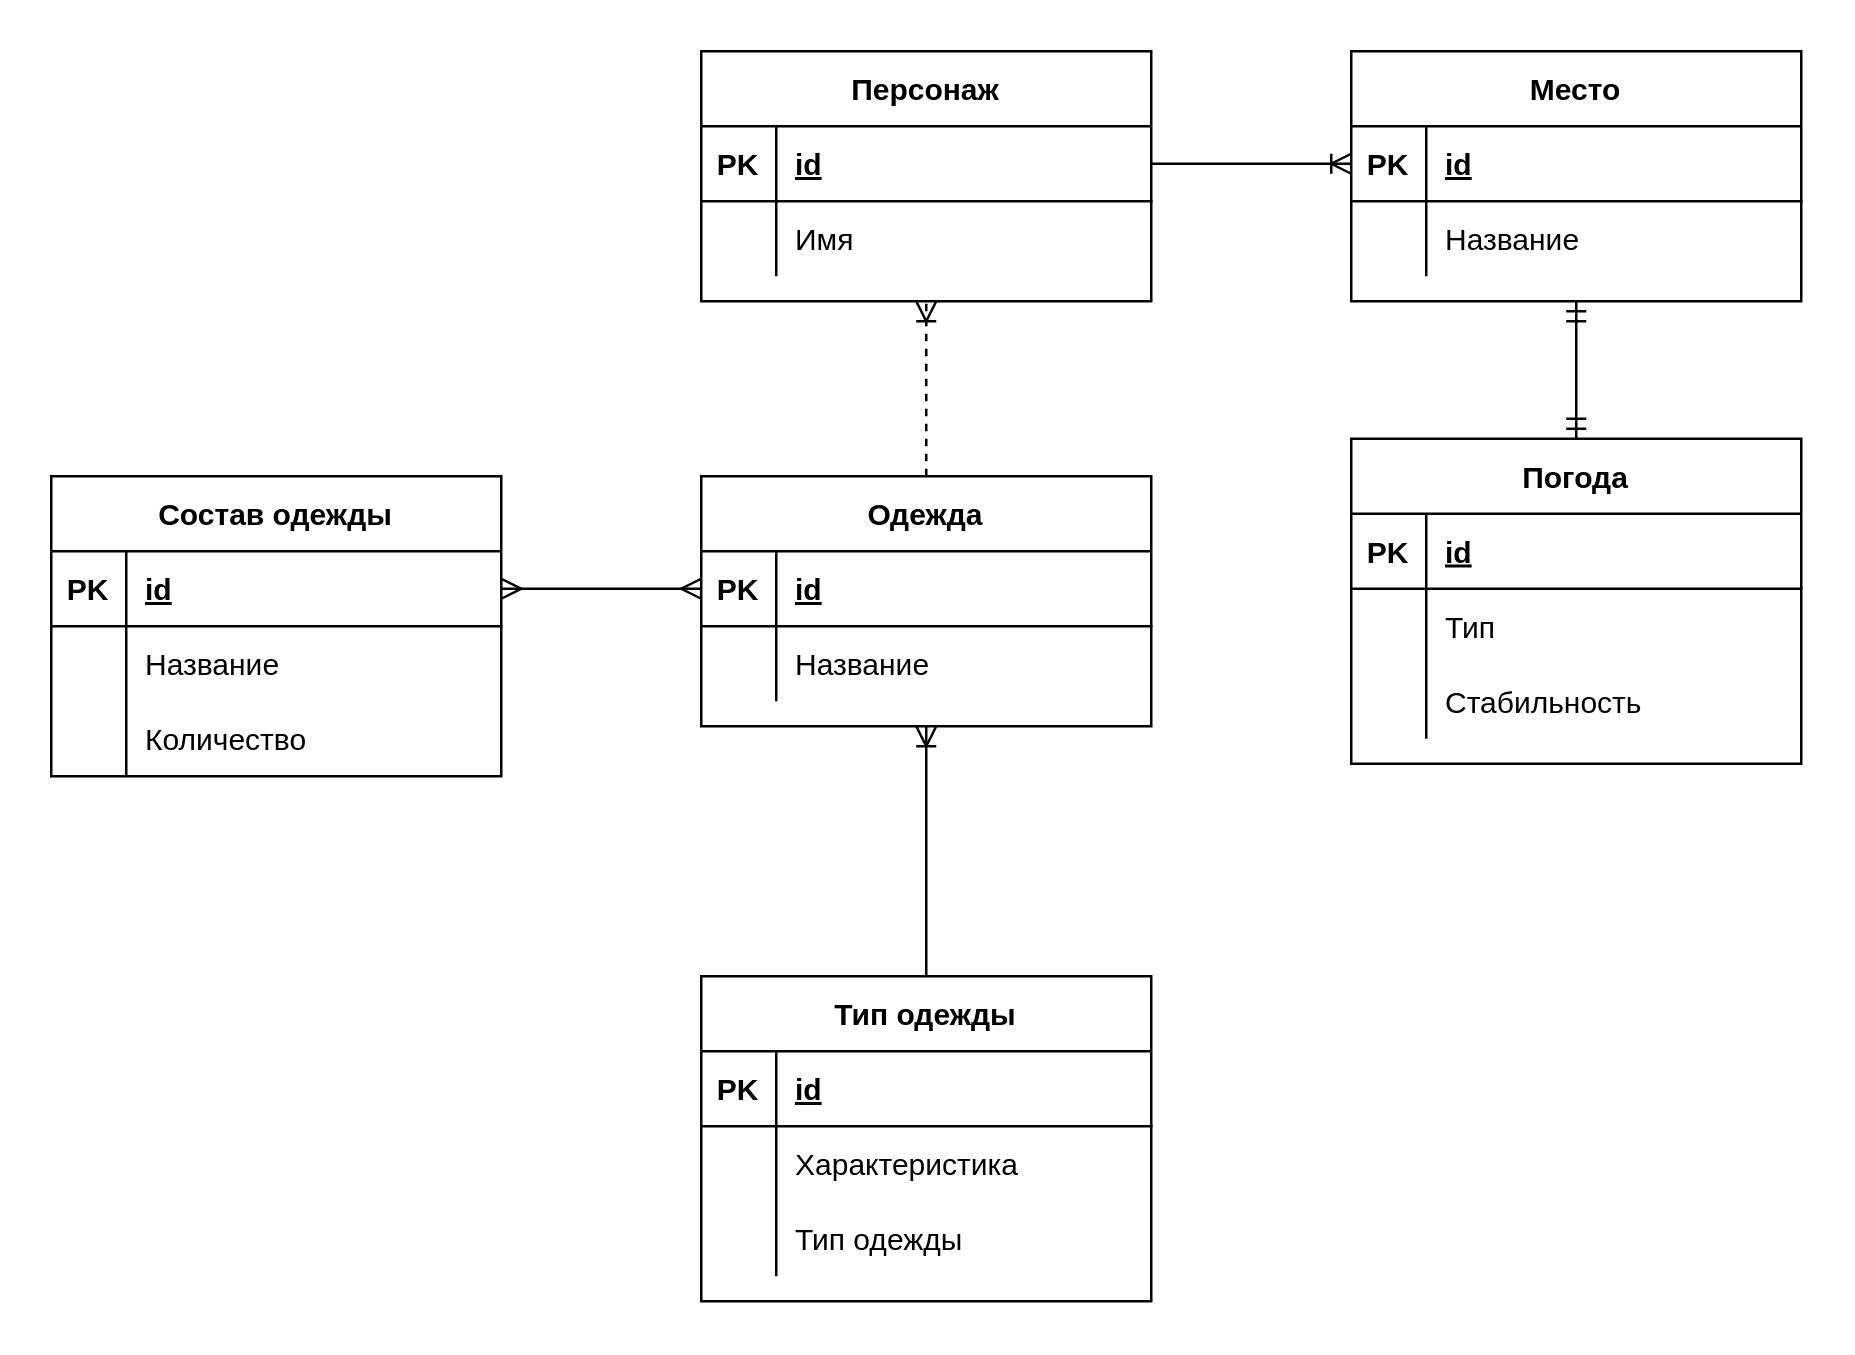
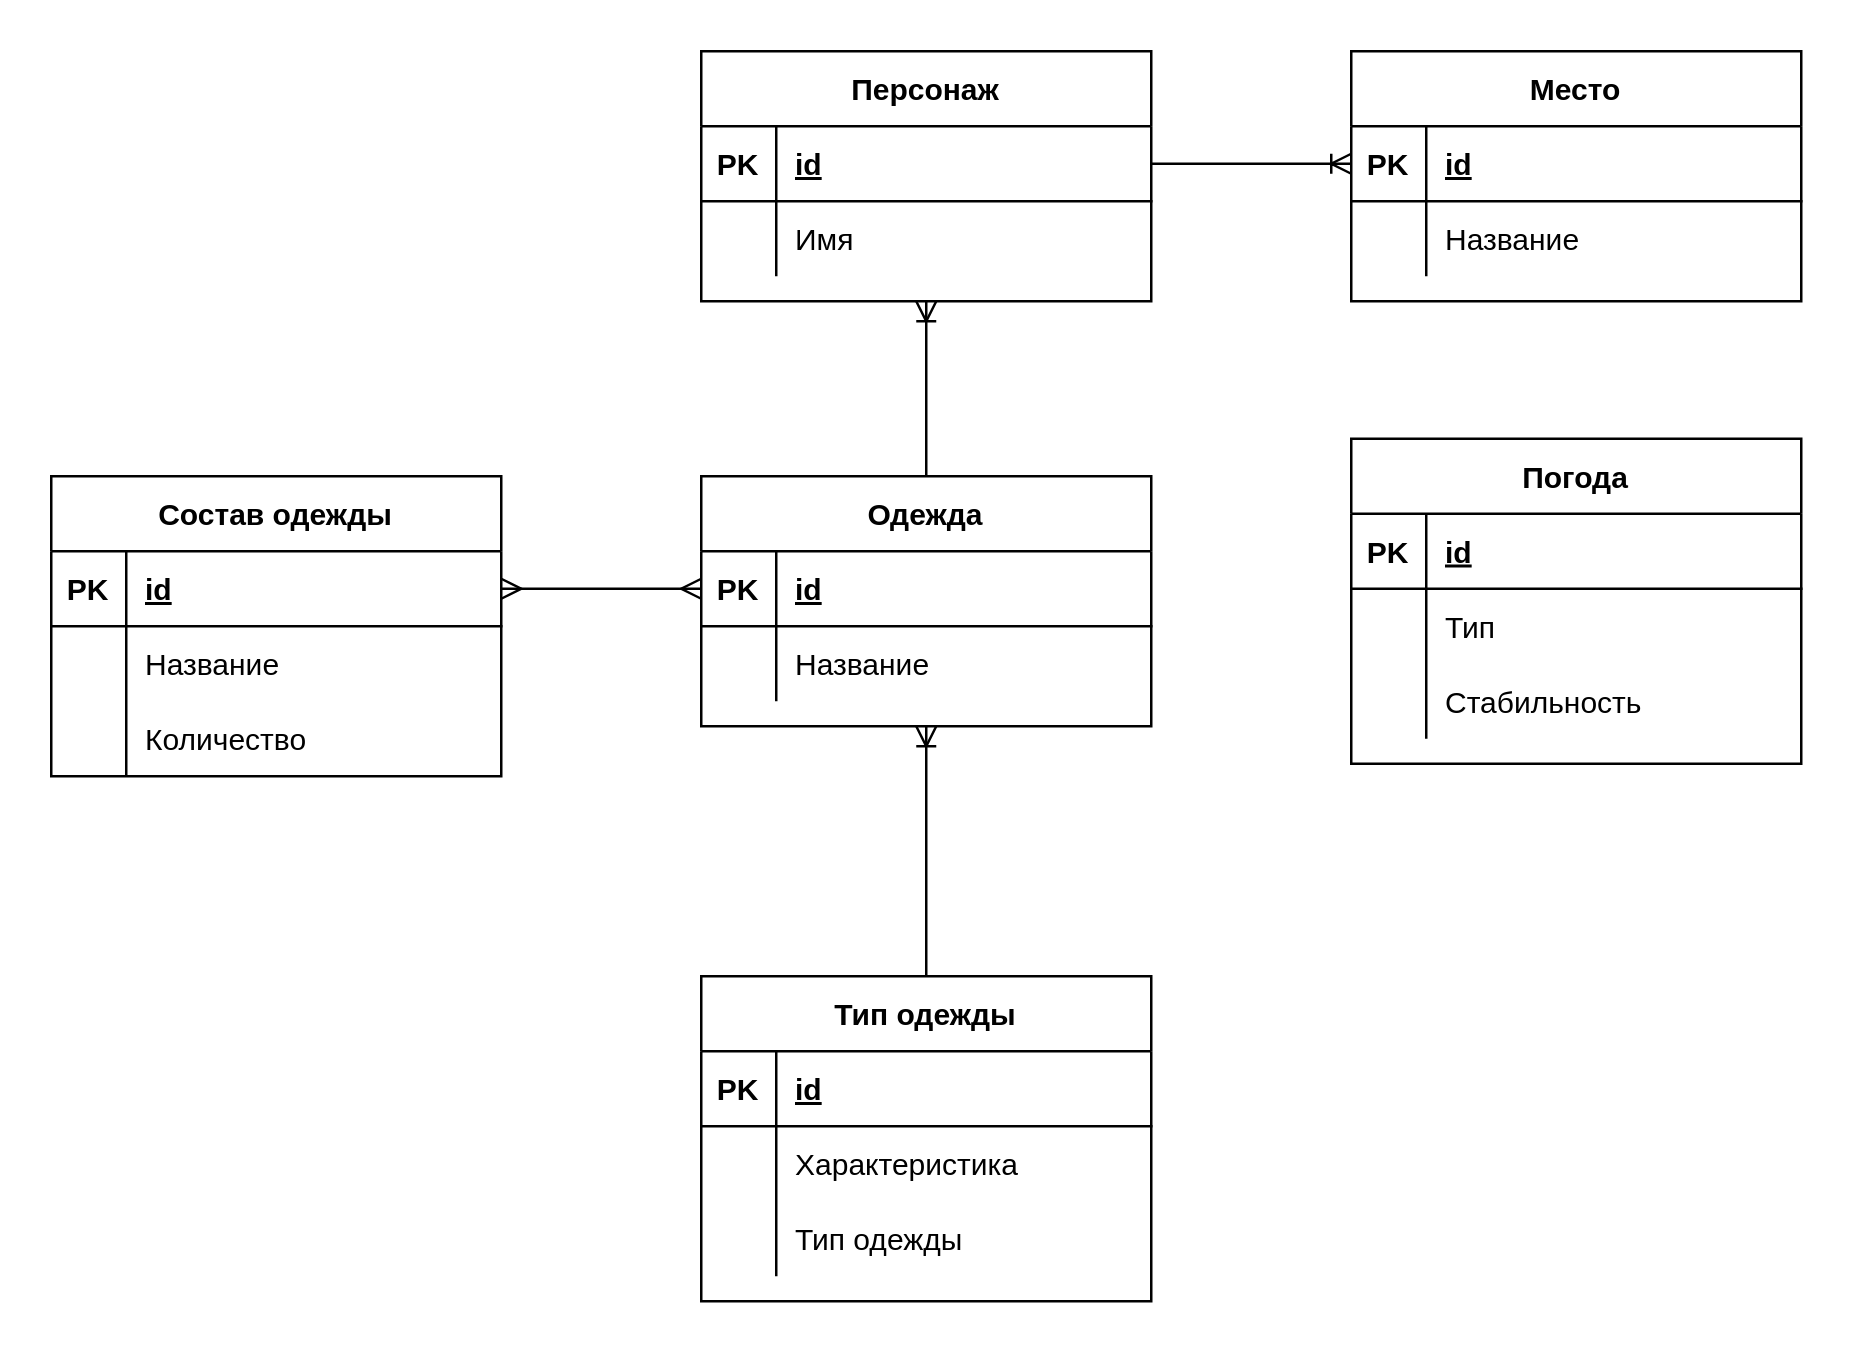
edge "Место" -- "Погода": removed
edge "Одежда" -> "Персонаж": style dashed -> solid
